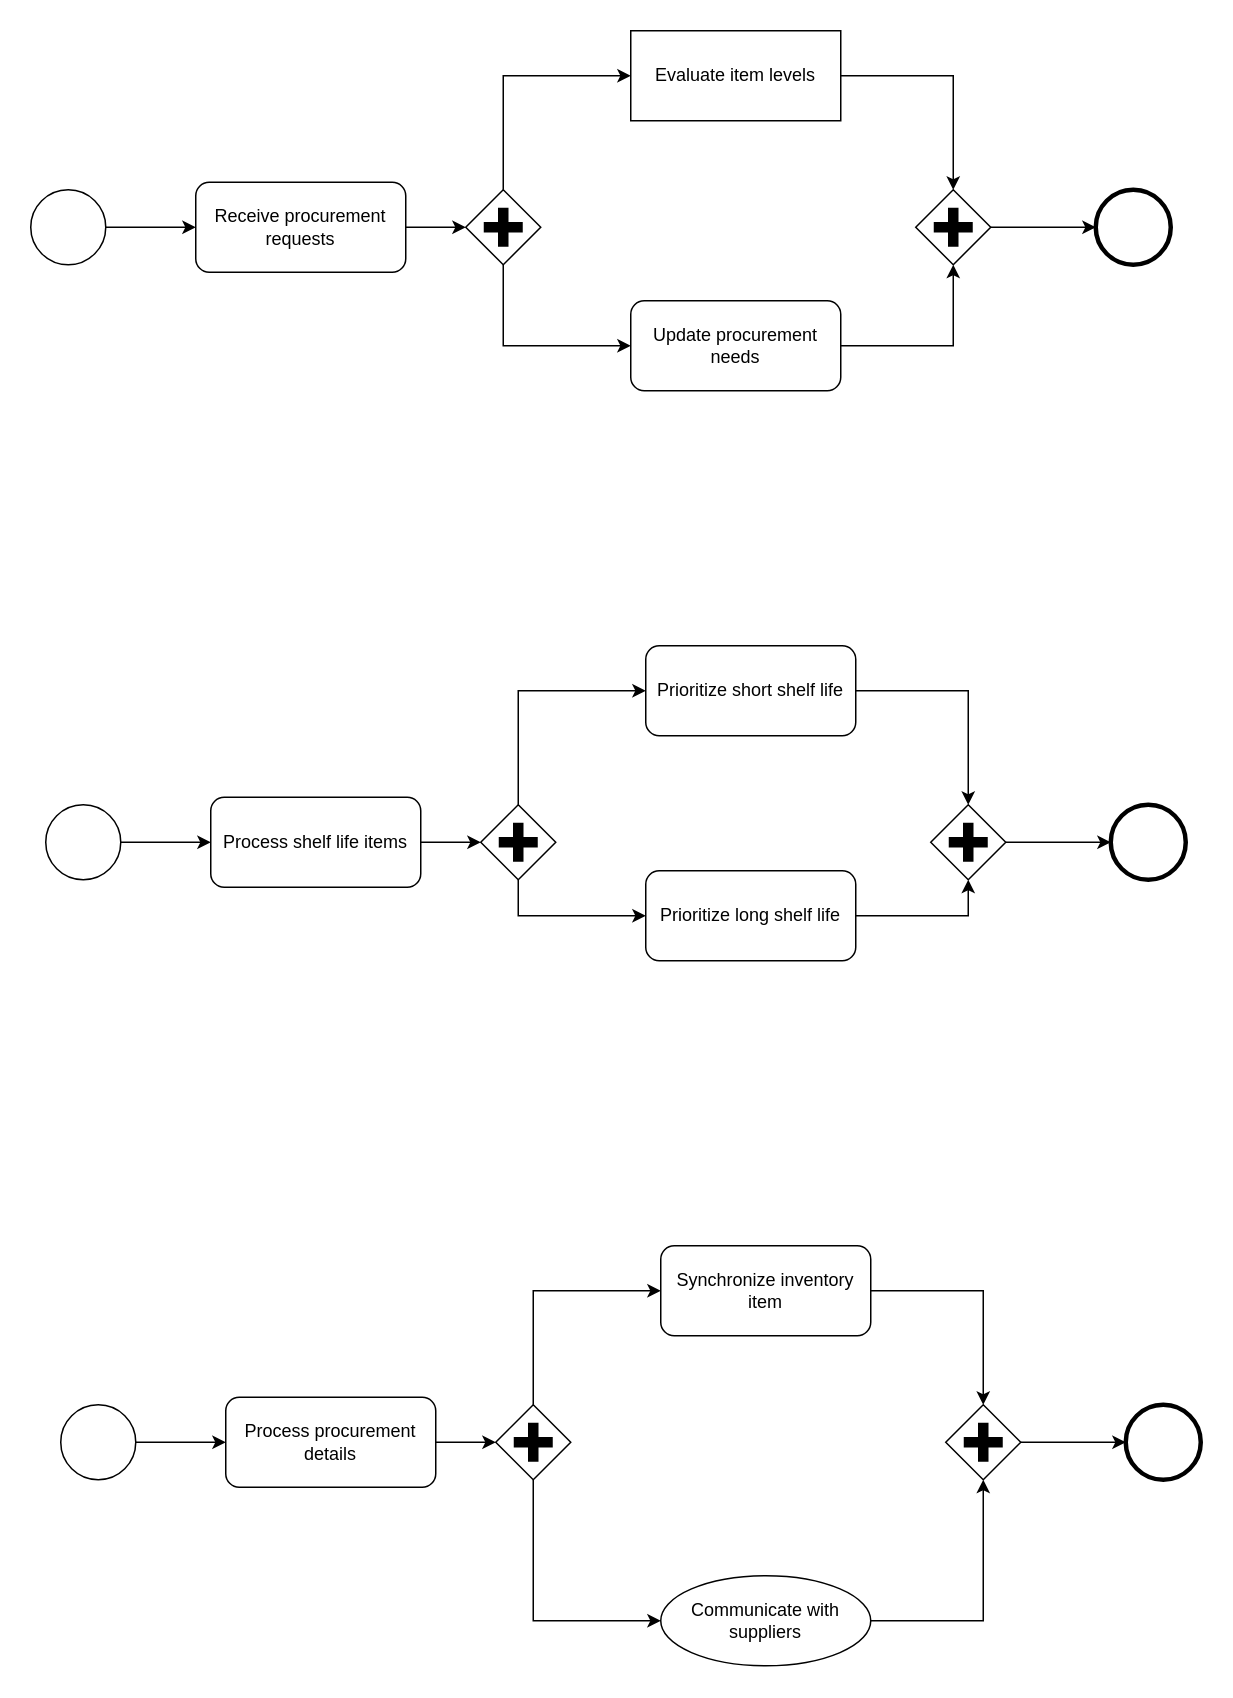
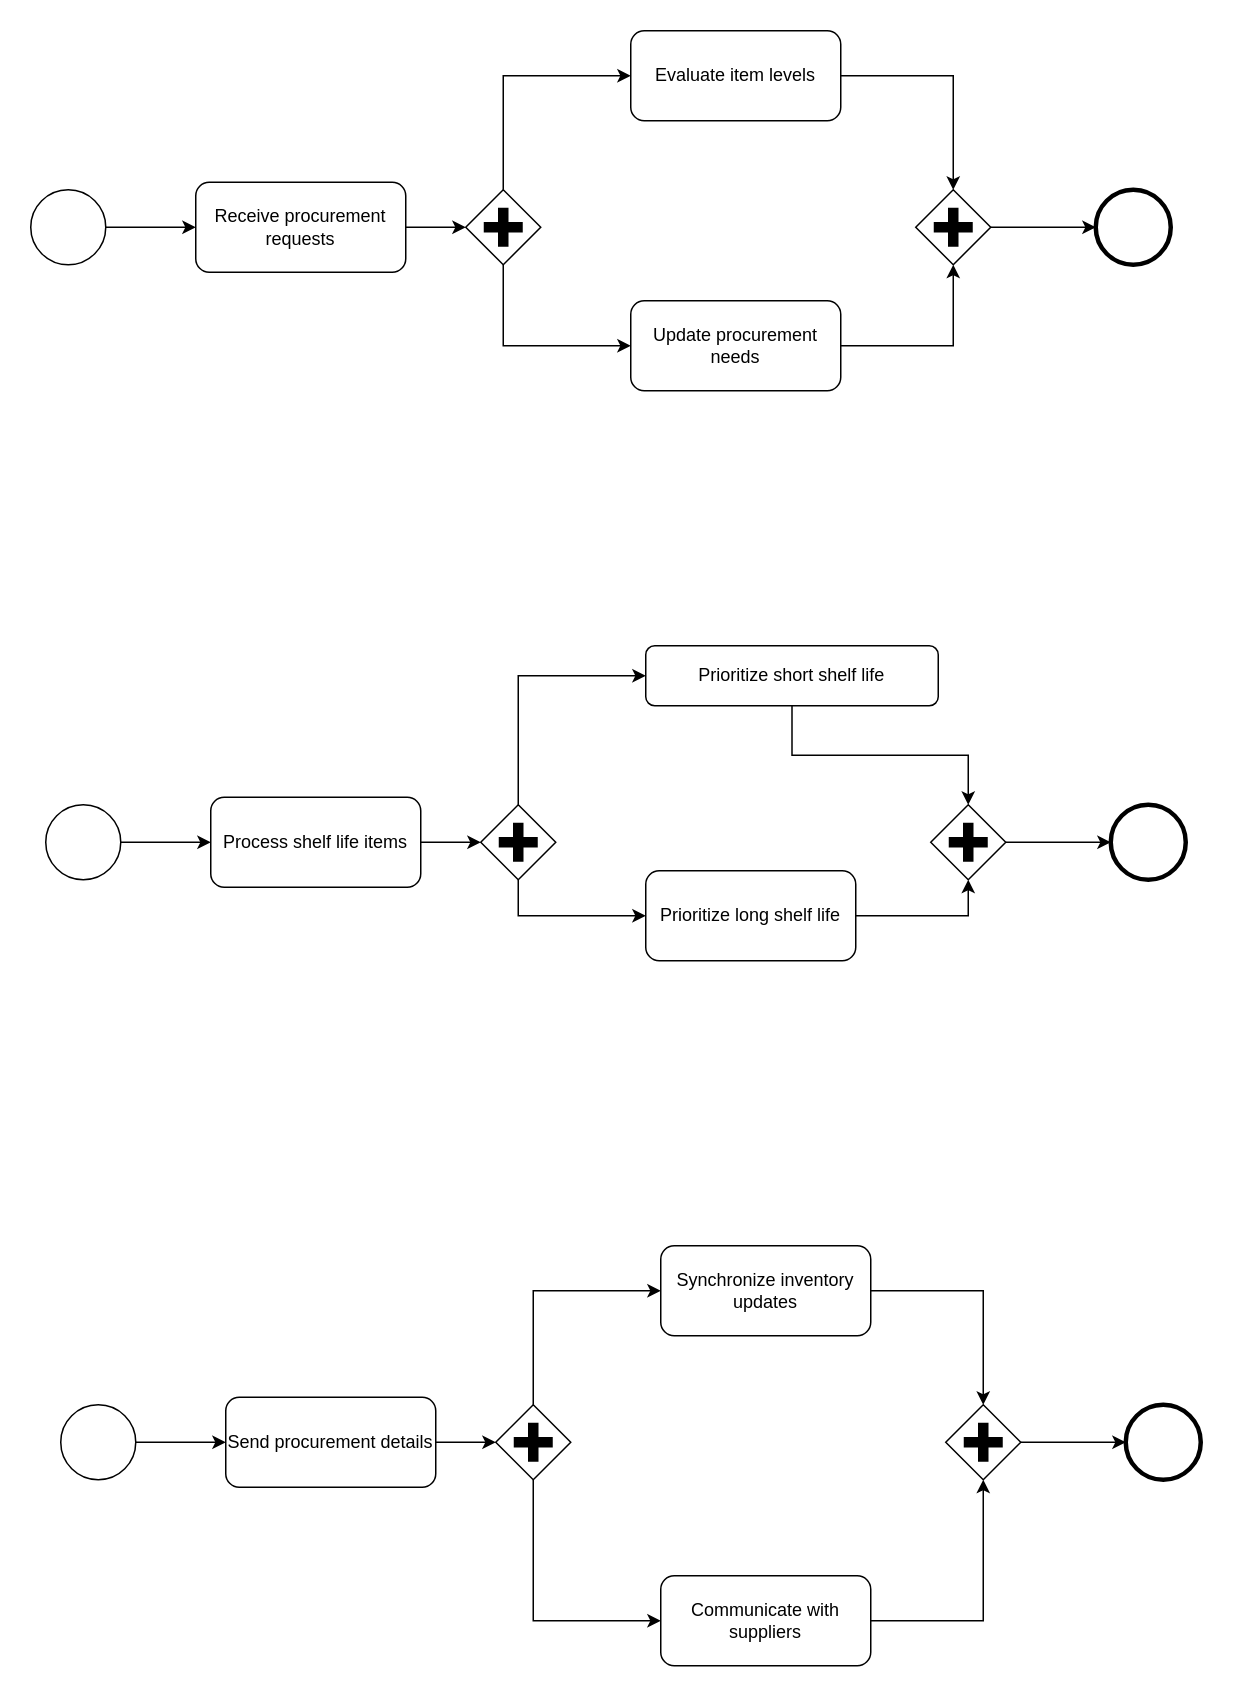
node "Evaluate item levels": shape rectangle -> rounded rectangle
node "Prioritize short shelf life": size 210x90 -> 293x60
node "Synchronize inventory item": label "Synchronize inventory item" -> "Synchronize inventory updates"
node "Process procurement details": label "Process procurement details" -> "Send procurement details"
node "Communicate with suppliers": shape ellipse -> rounded rectangle
